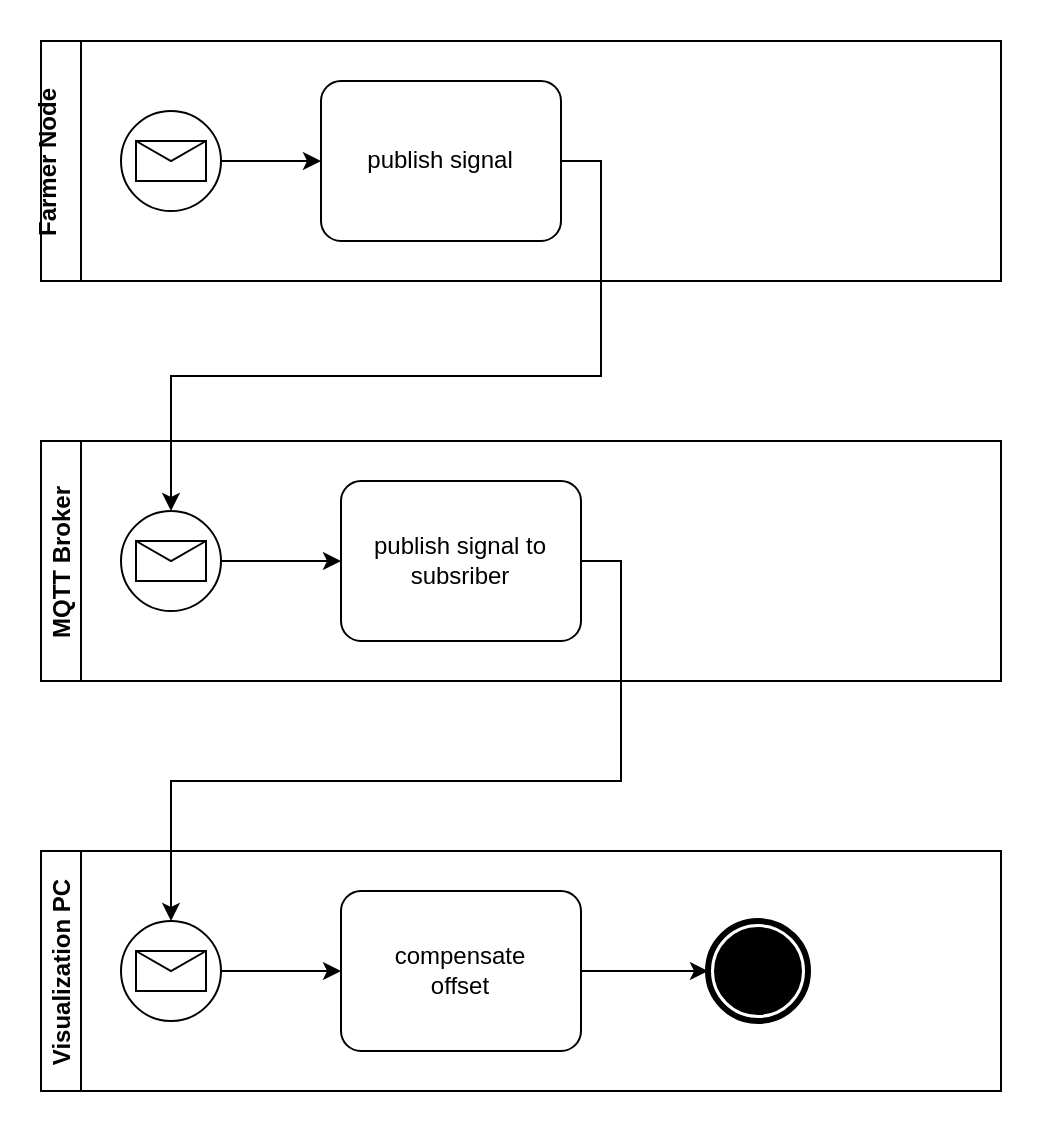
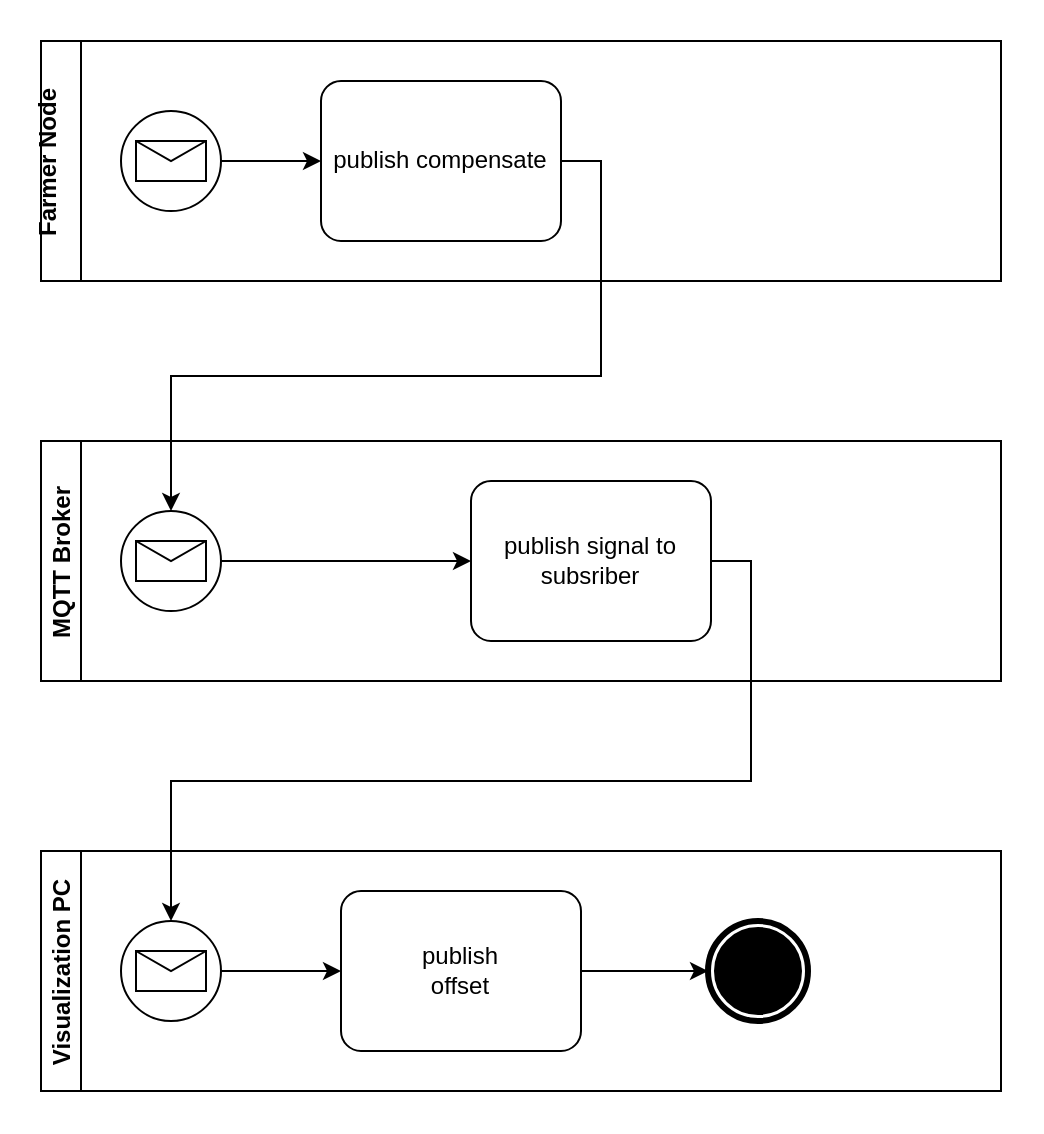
node "publish signal": label "publish signal" -> "publish compensate"
node "publish signal to subsriber": moved (461, 561) -> (591, 561)
node "compensate offset": label "compensate offset" -> "publish offset"
